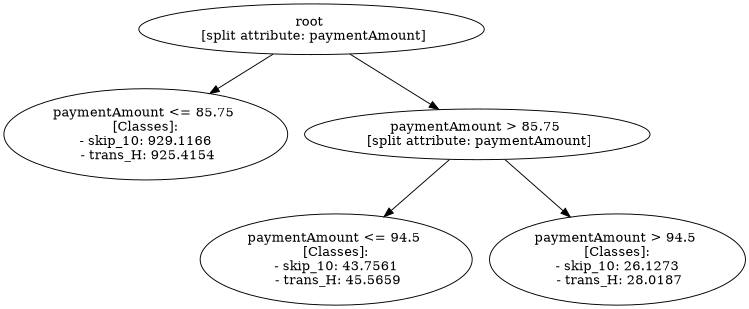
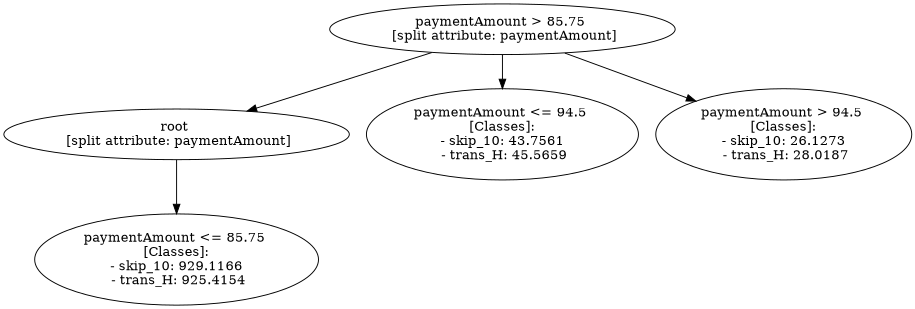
edge "root [split attribute: paymentAmount]" -> "paymentAmount > 85.75 [split attribute: paymentAmount]": reversed
